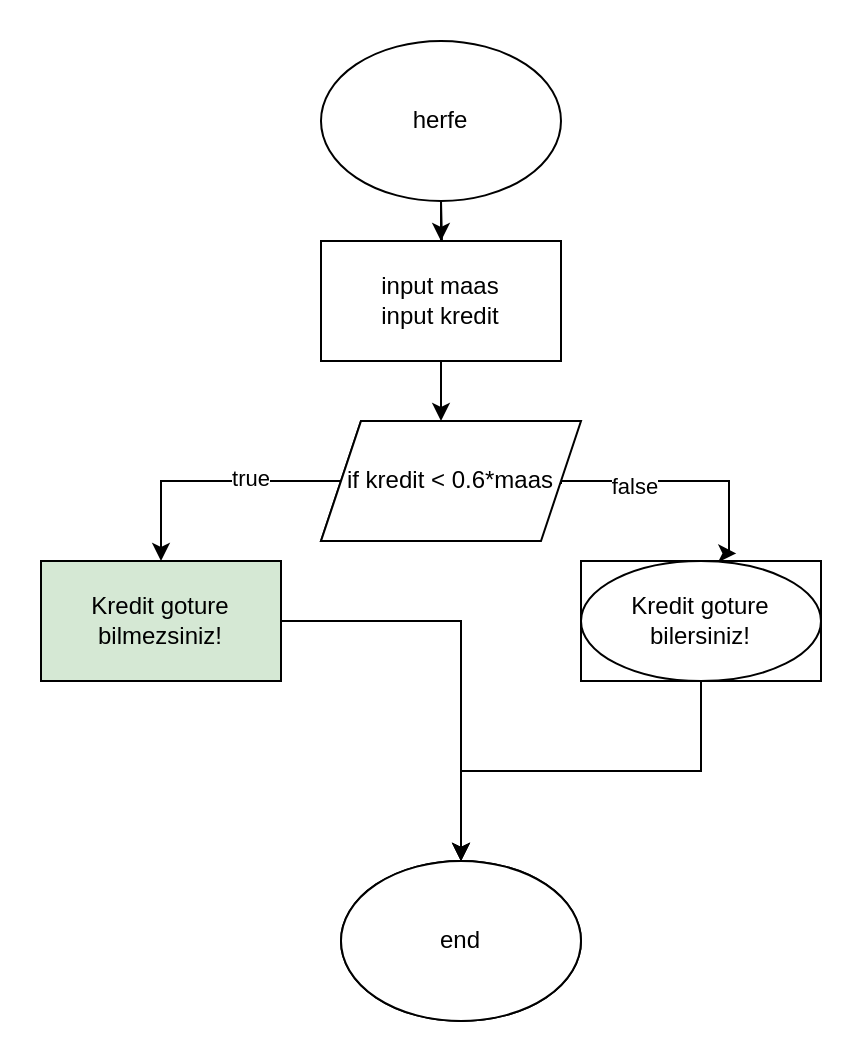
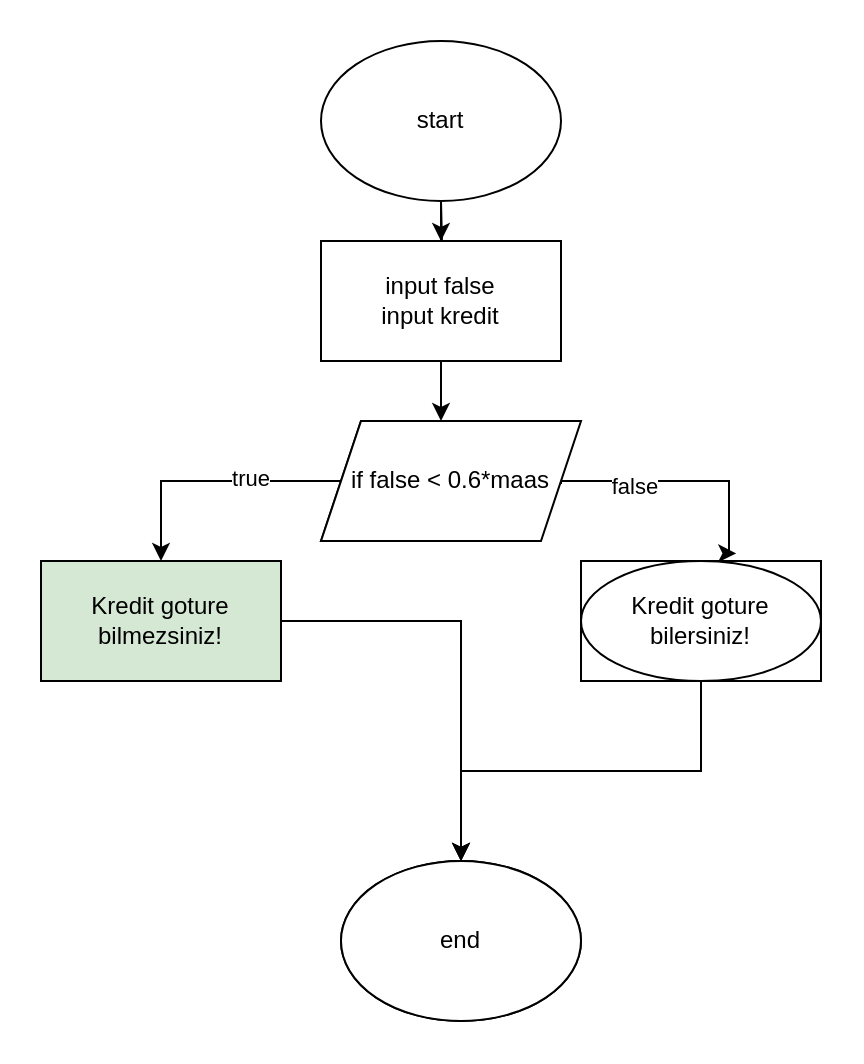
node "herfe": label "herfe" -> "start"
node "input maas input kredit": label "input maas input kredit" -> "input false input kredit"
node "if kredit < 0.6*maas": label "if kredit < 0.6*maas" -> "if false < 0.6*maas"
